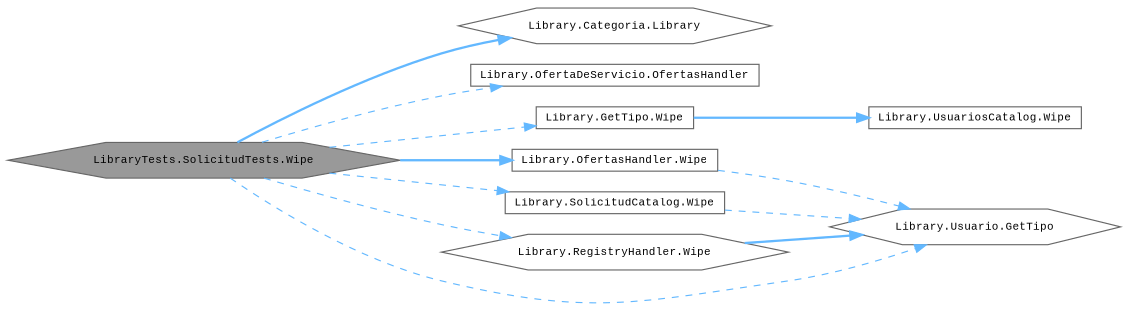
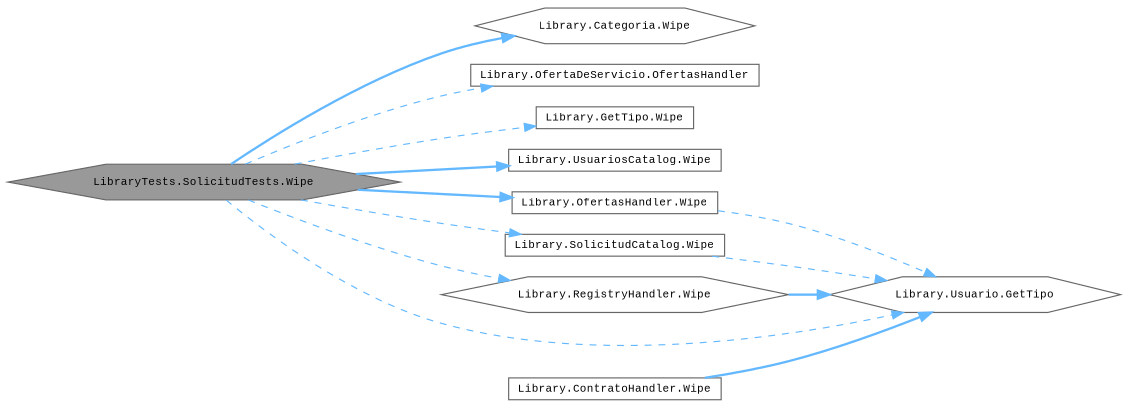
node "Library.Categoria.Library": label "Library.Categoria.Library" -> "Library.Categoria.Wipe"
edge "Library.GetTipo.Wipe" -> "Library.UsuariosCatalog.Wipe": now "LibraryTests.SolicitudTests.Wipe" -> "Library.UsuariosCatalog.Wipe"
node "Library.ContratoHandler.Wipe": added
